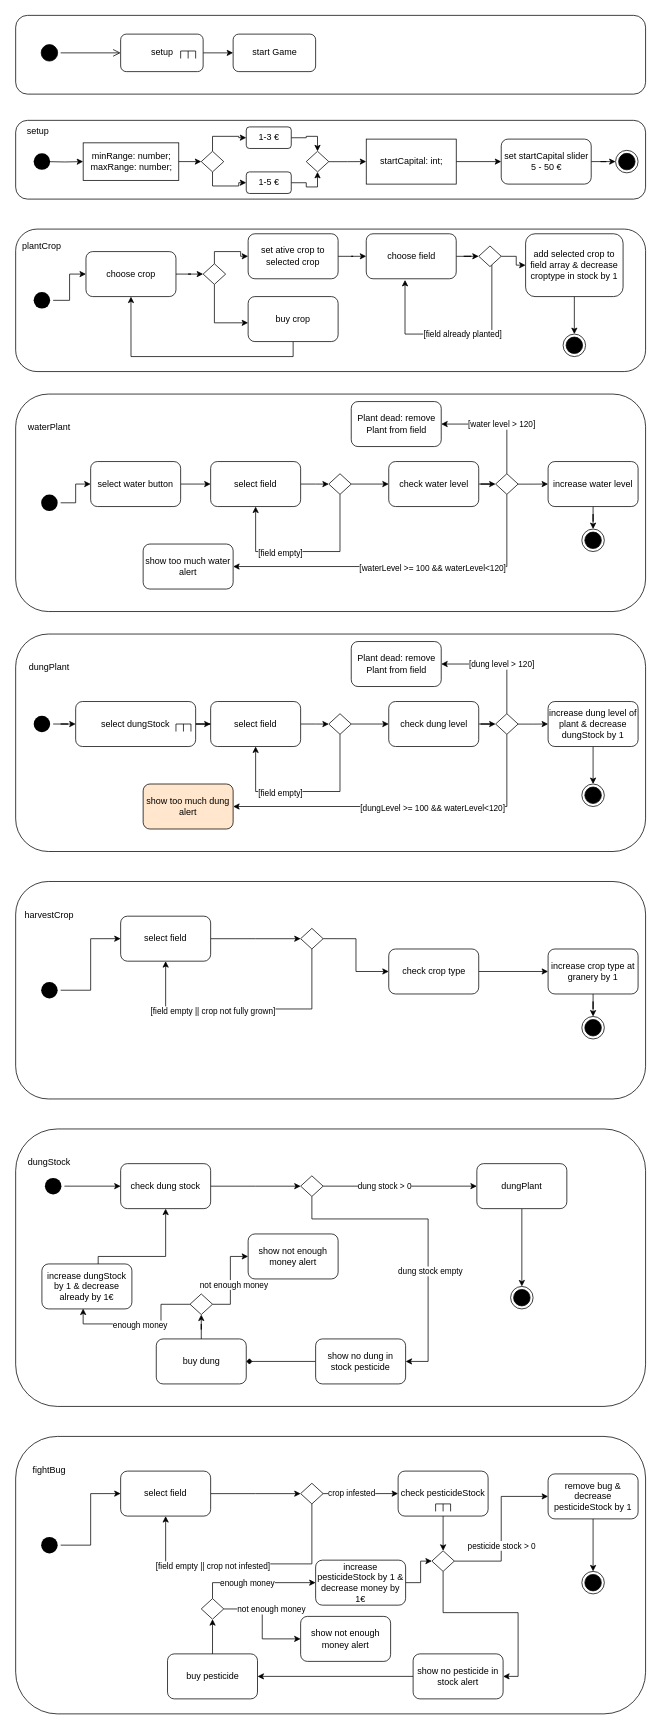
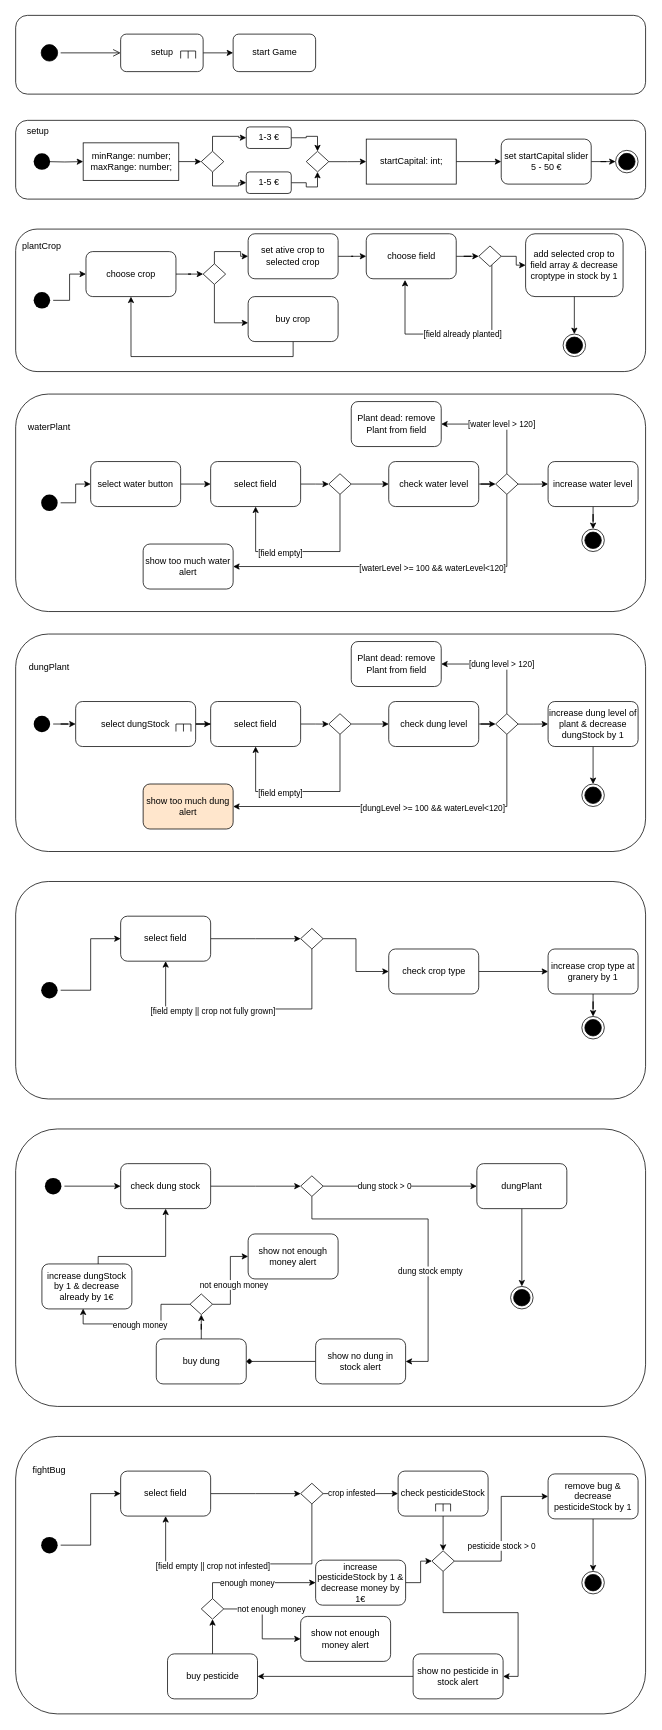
node "harvestCrop": removed
node "dungStock": removed
node "show no dung in stock pesticide": label "show no dung in stock pesticide" -> "show no dung in stock alert"
